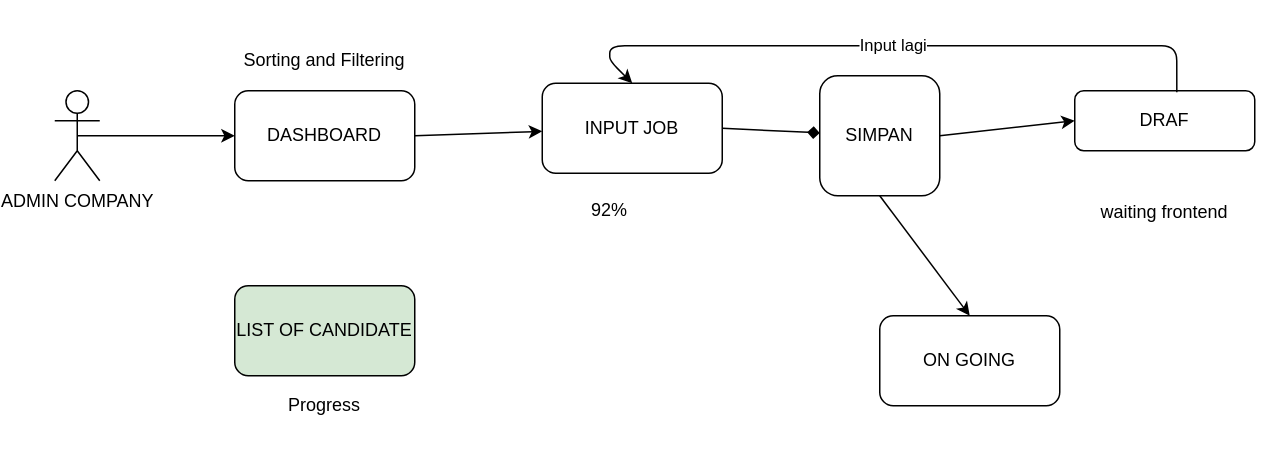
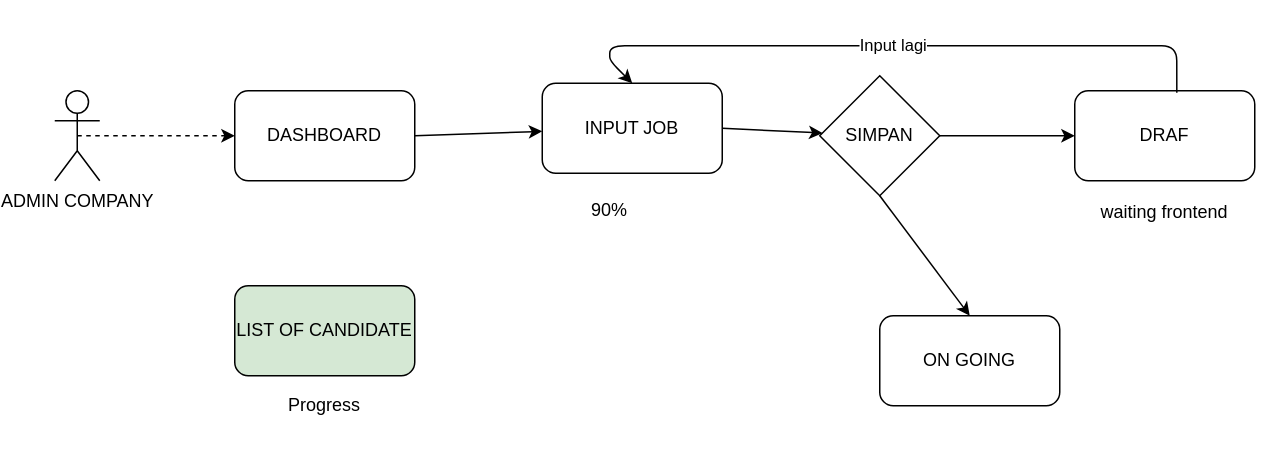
node "Sorting and Filtering": removed
node "DRAF": size 180x60 -> 180x90
edge "INPUT JOB" -> "SIMPAN": arrowhead diamond -> classic
edge "ADMIN COMPANY" -> "DASHBOARD": style solid -> dashed
node "SIMPAN": shape rounded rectangle -> diamond
node "92%": label "92%" -> "90%"
